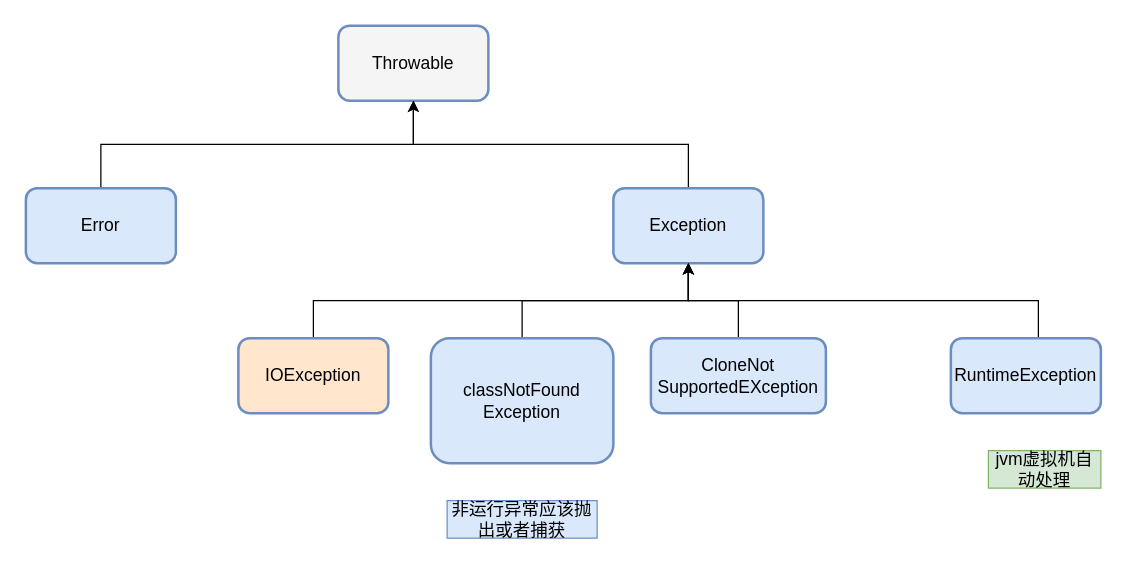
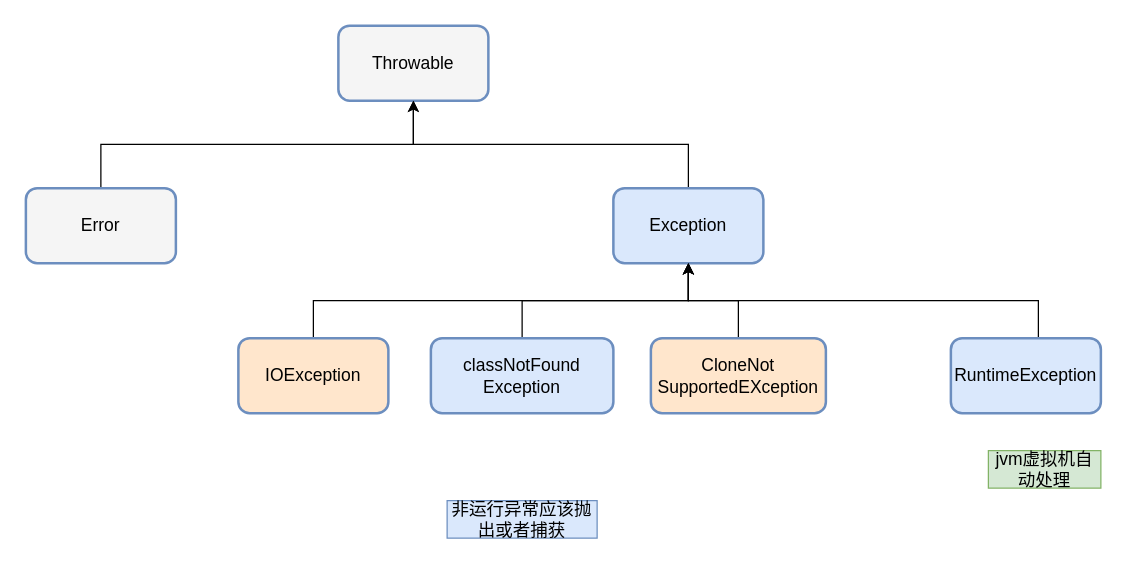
node "Error": fillcolor #dae8fc -> #f5f5f5
node "CloneNot SupportedEXception": fillcolor #dae8fc -> #ffe6cc
node "classNotFound Exception": size 183x125 -> 183x75
